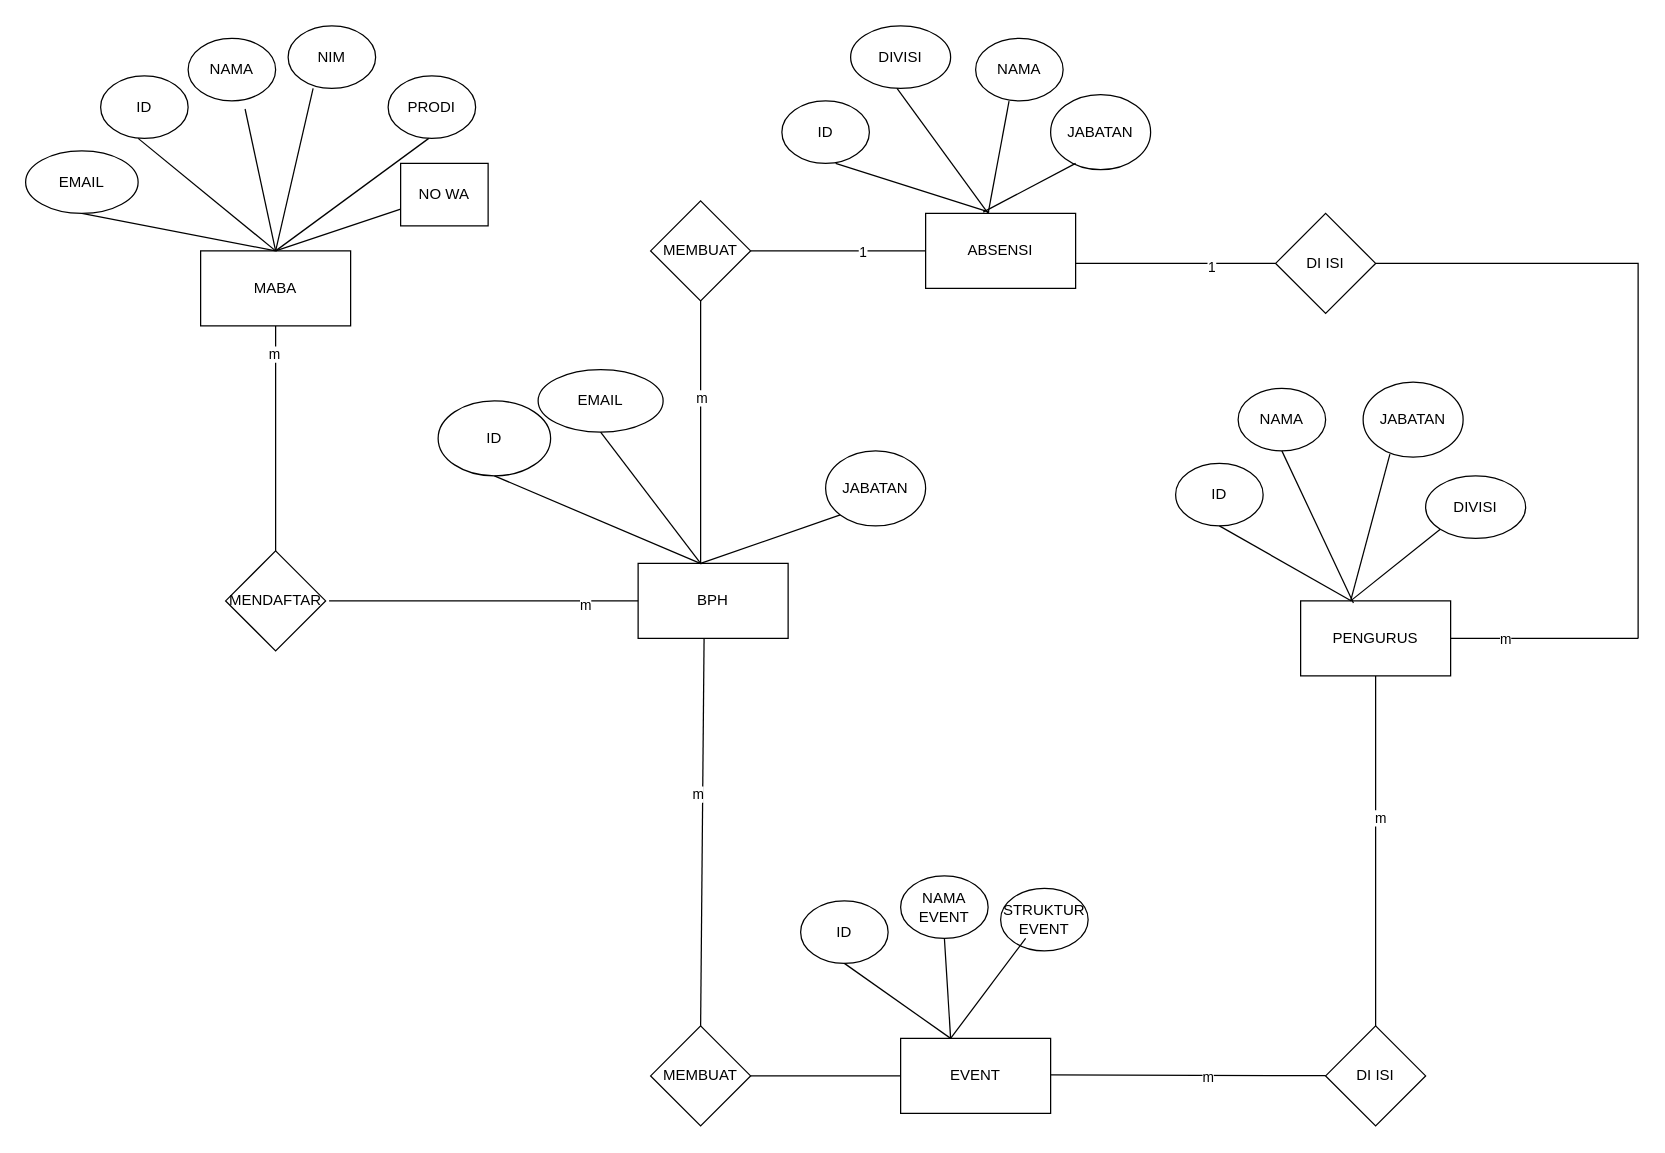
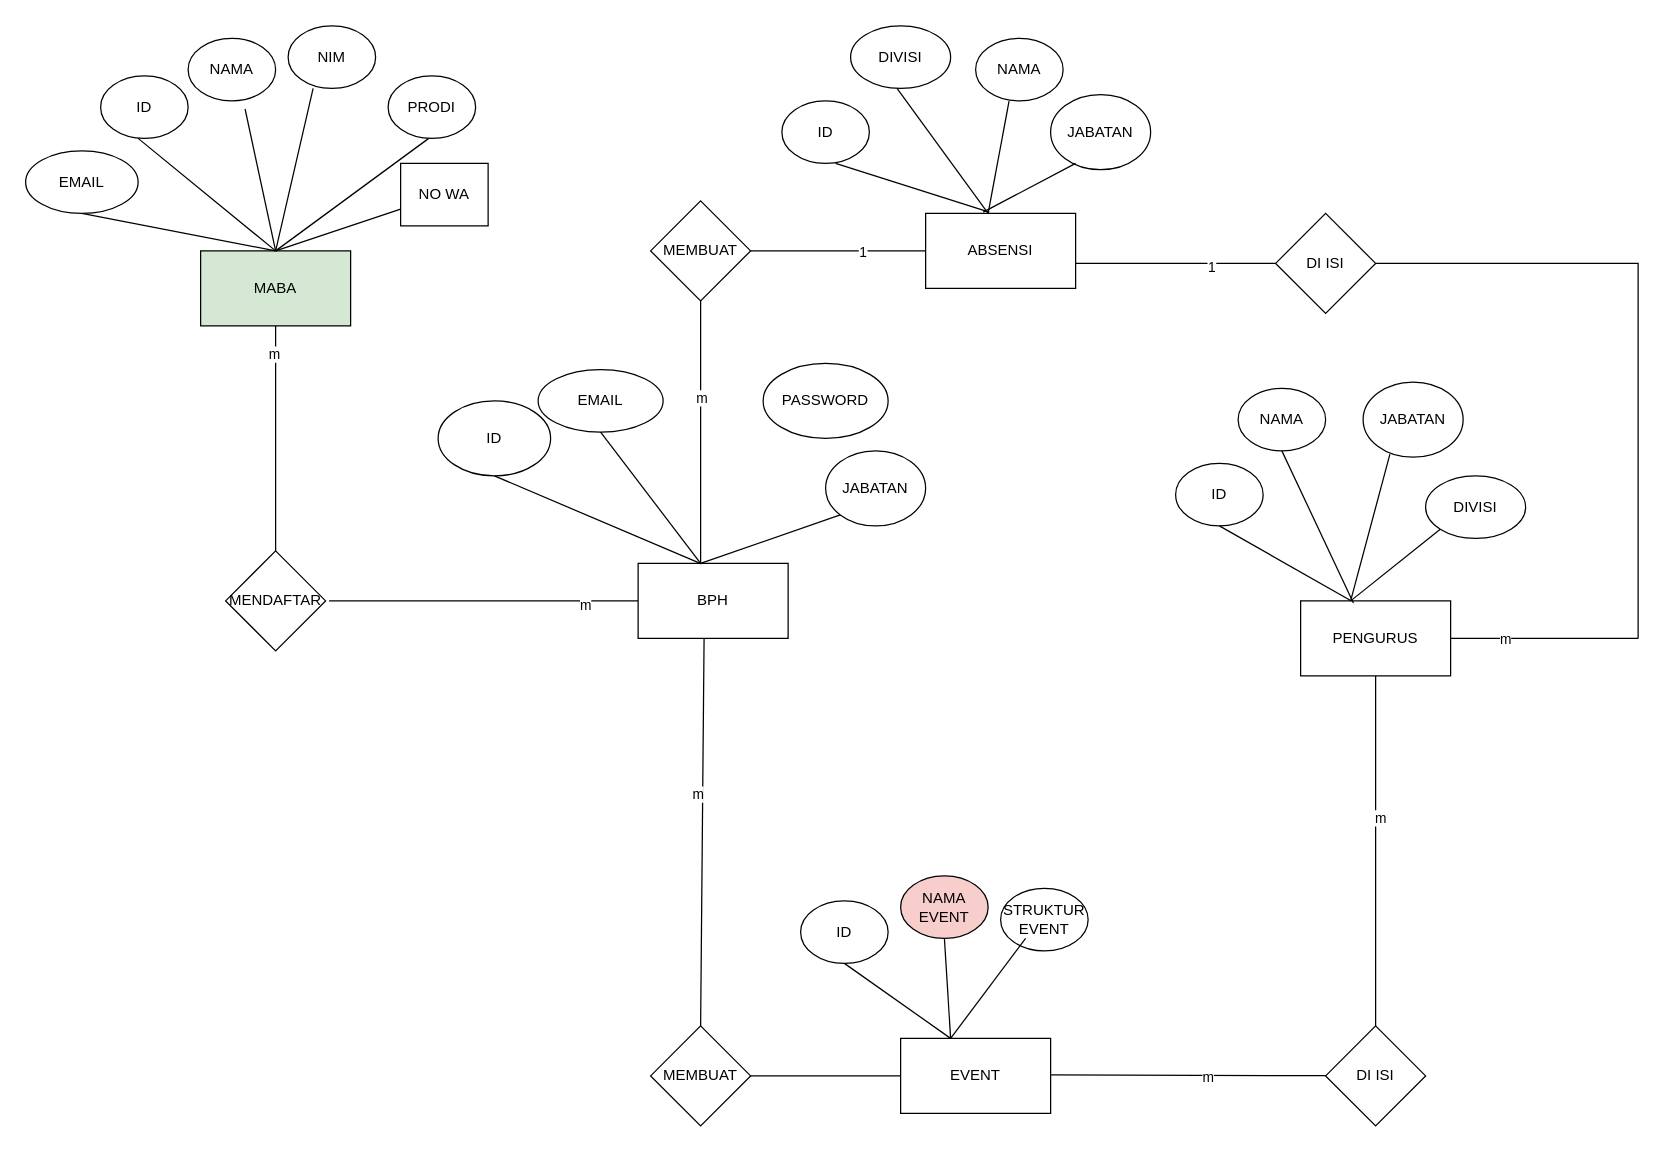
node "MABA": fillcolor #ffffff -> #d5e8d4
node "PASSWORD": added
node "NAMA EVENT": fillcolor #ffffff -> #f8cecc
